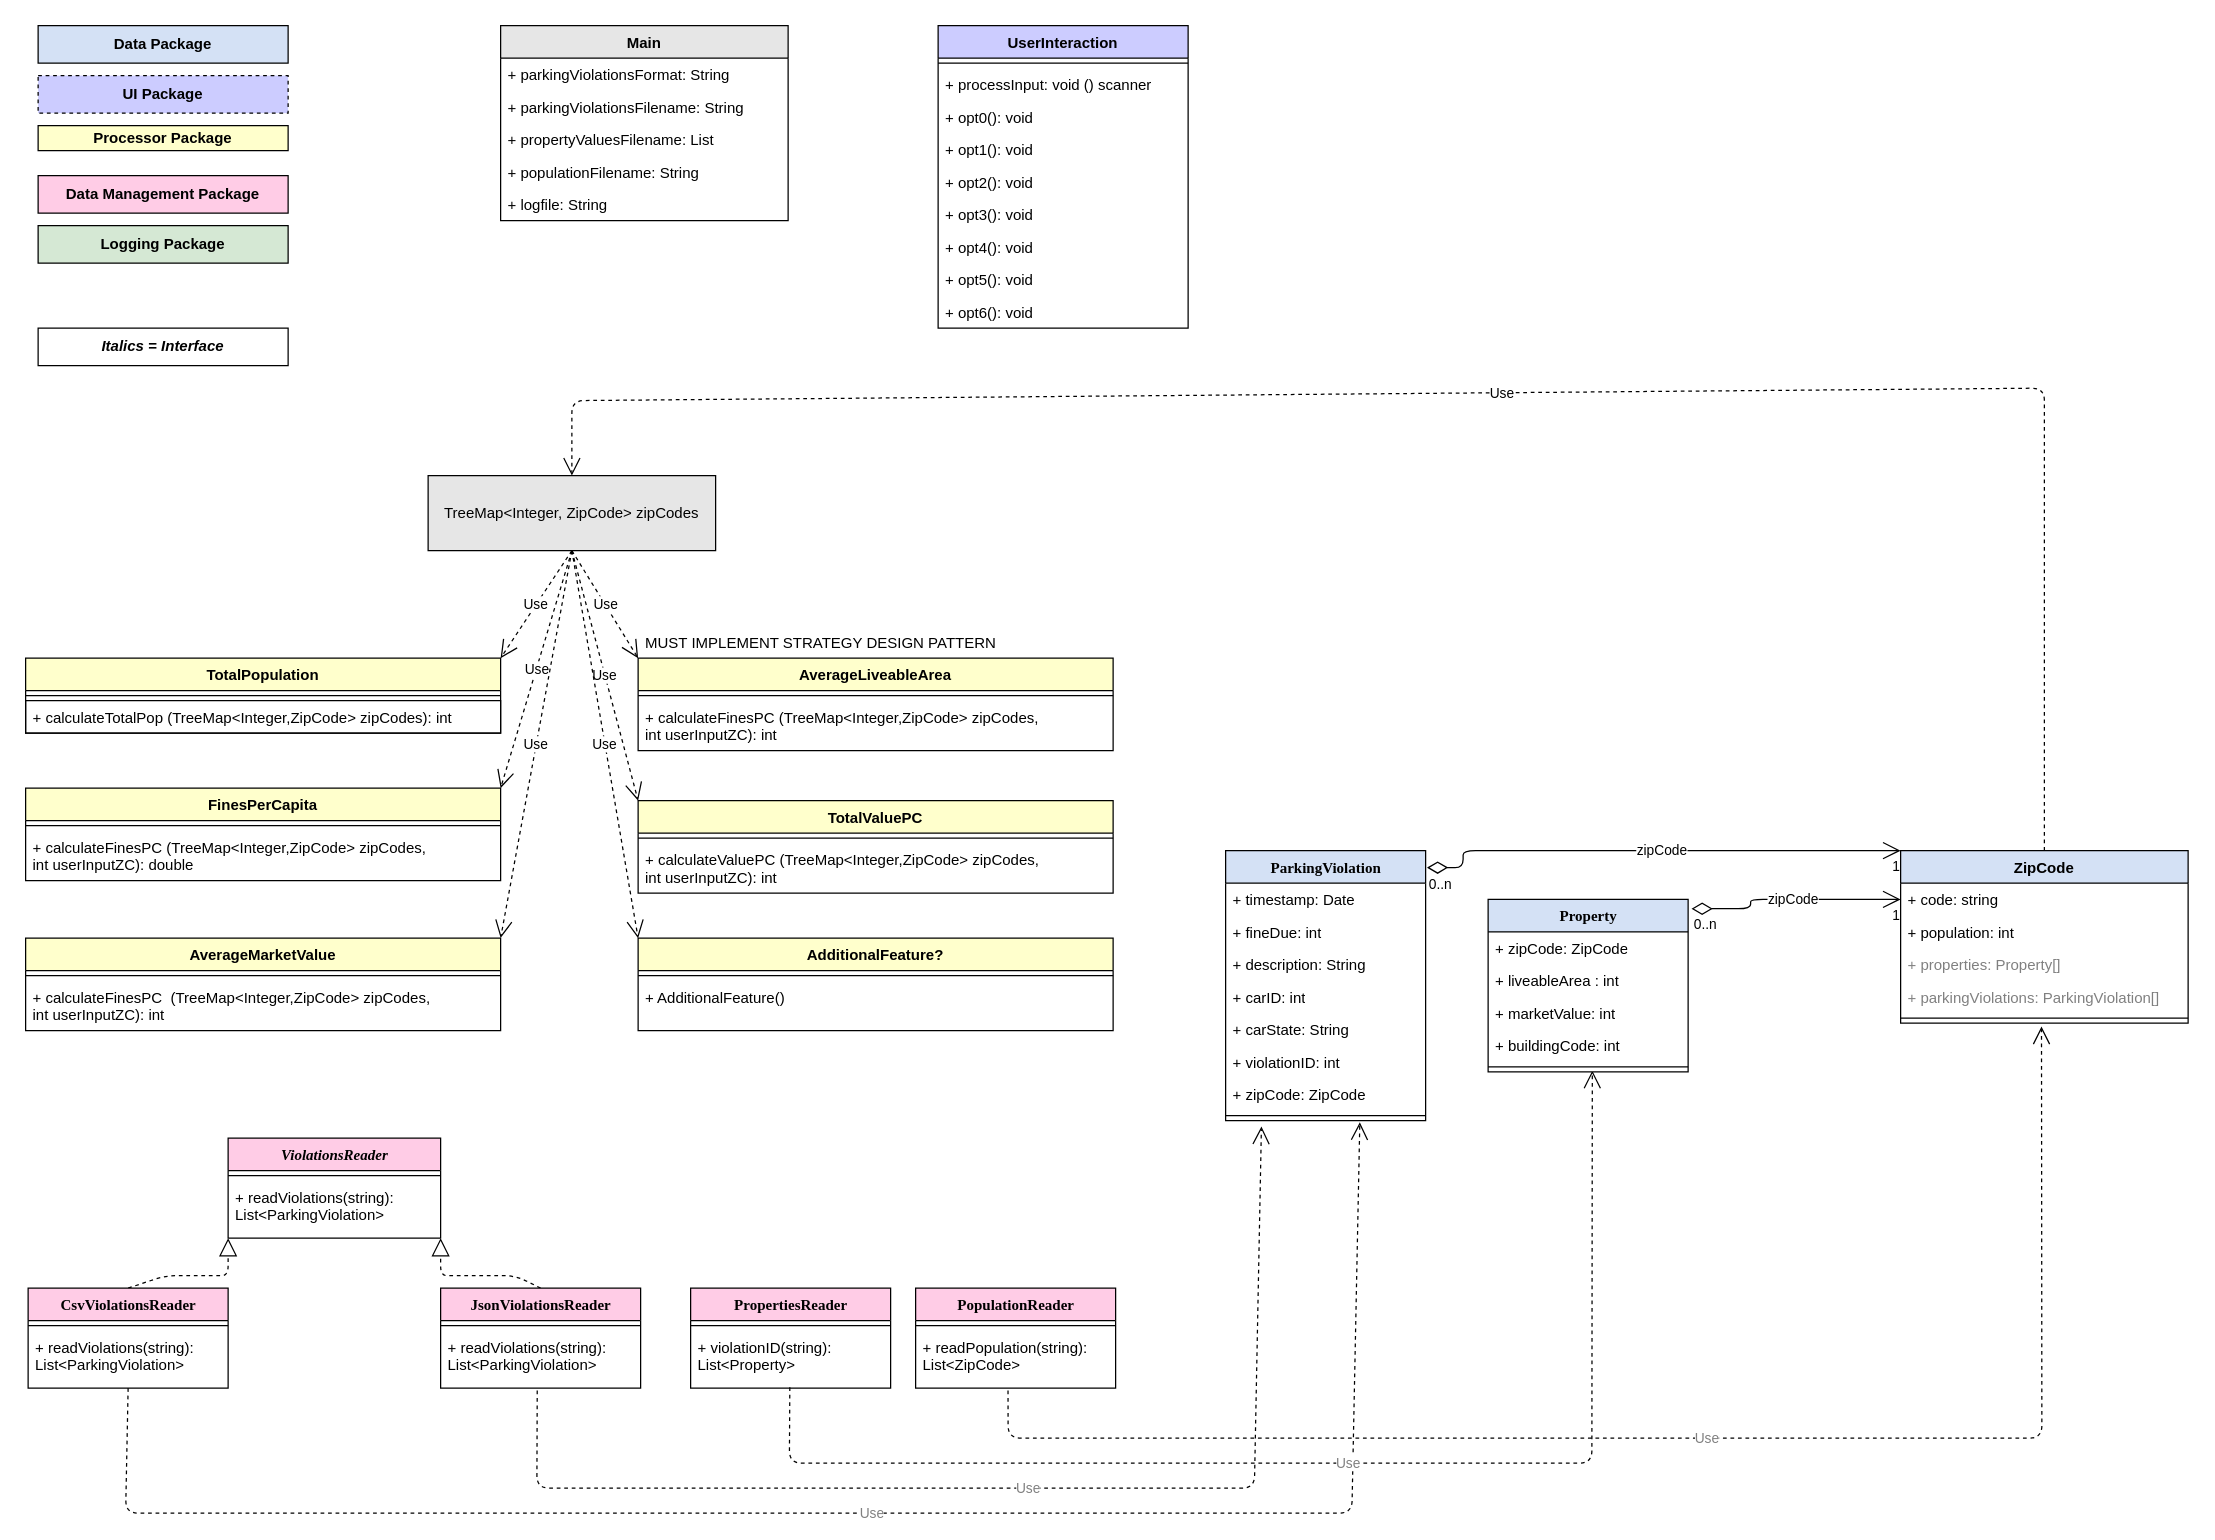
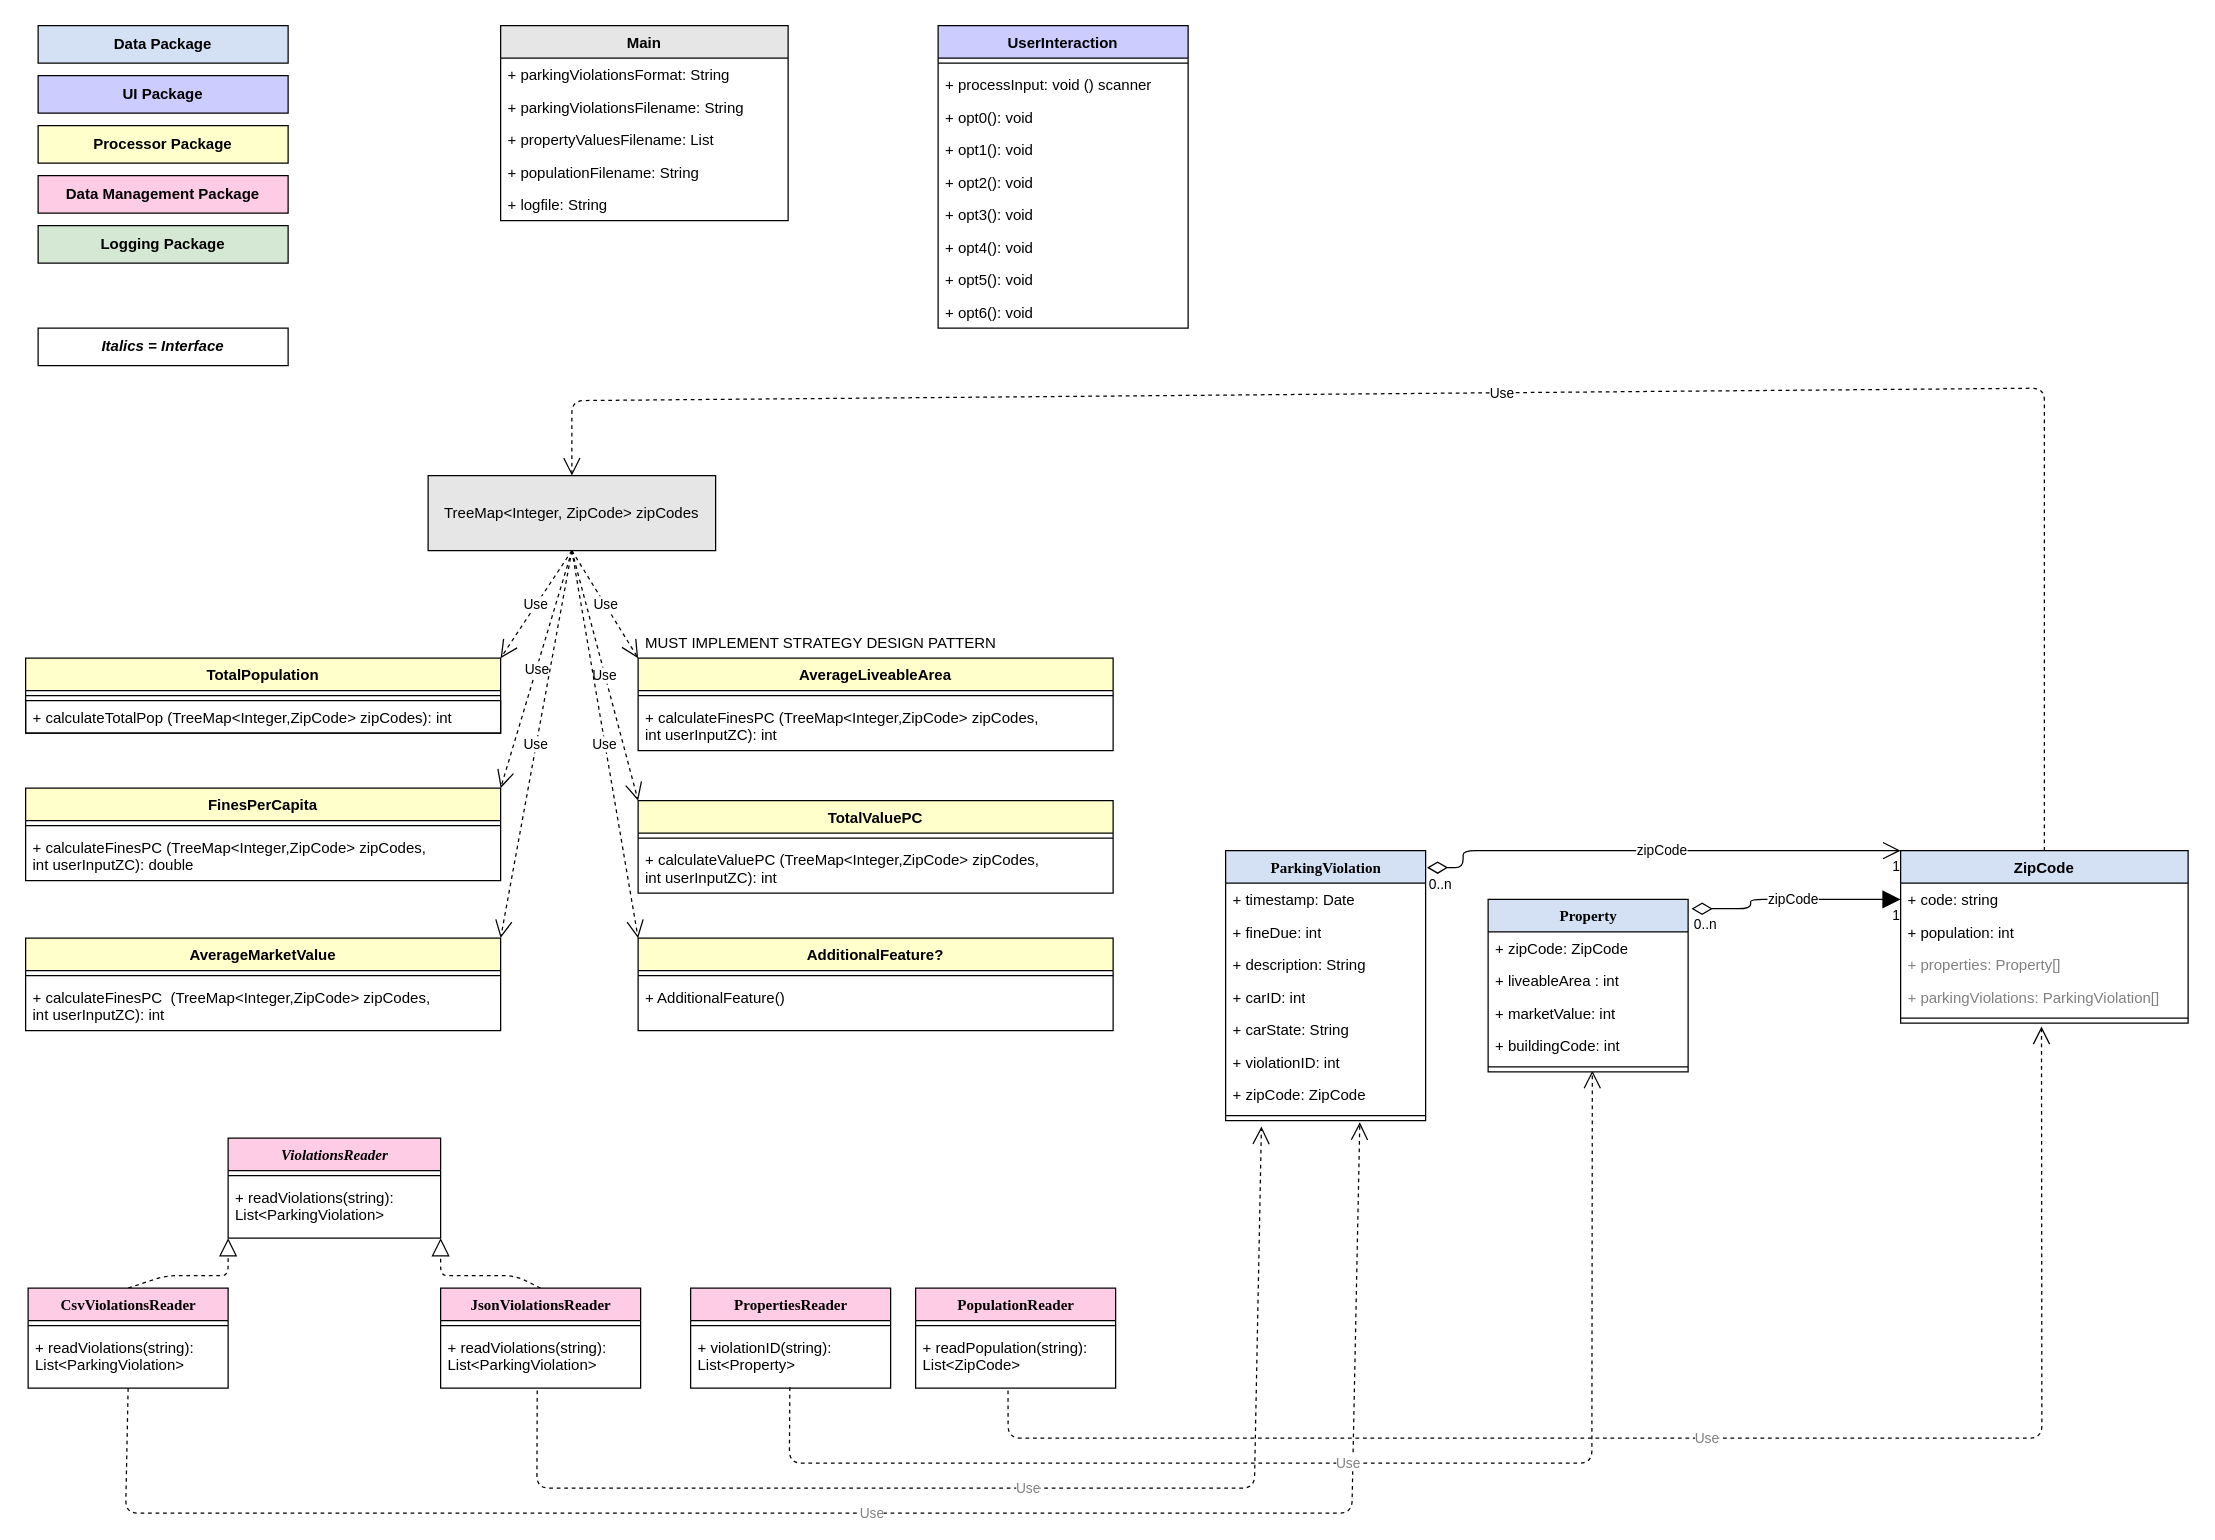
node "UI Package": style dashed -> solid
node "Processor Package": size 250x25 -> 250x38
edge "+ code: string" -- "Property": arrowhead open -> block
